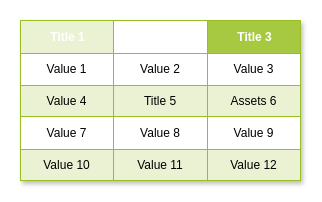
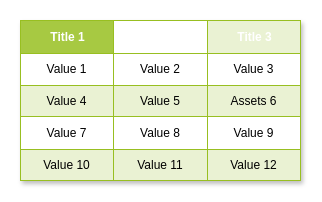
node "Title 1": fillcolor #eaf2d3 -> #a7c942
node "Title 3": fillcolor #a7c942 -> #eaf2d3
node "Title 5": label "Title 5" -> "Value 5"
